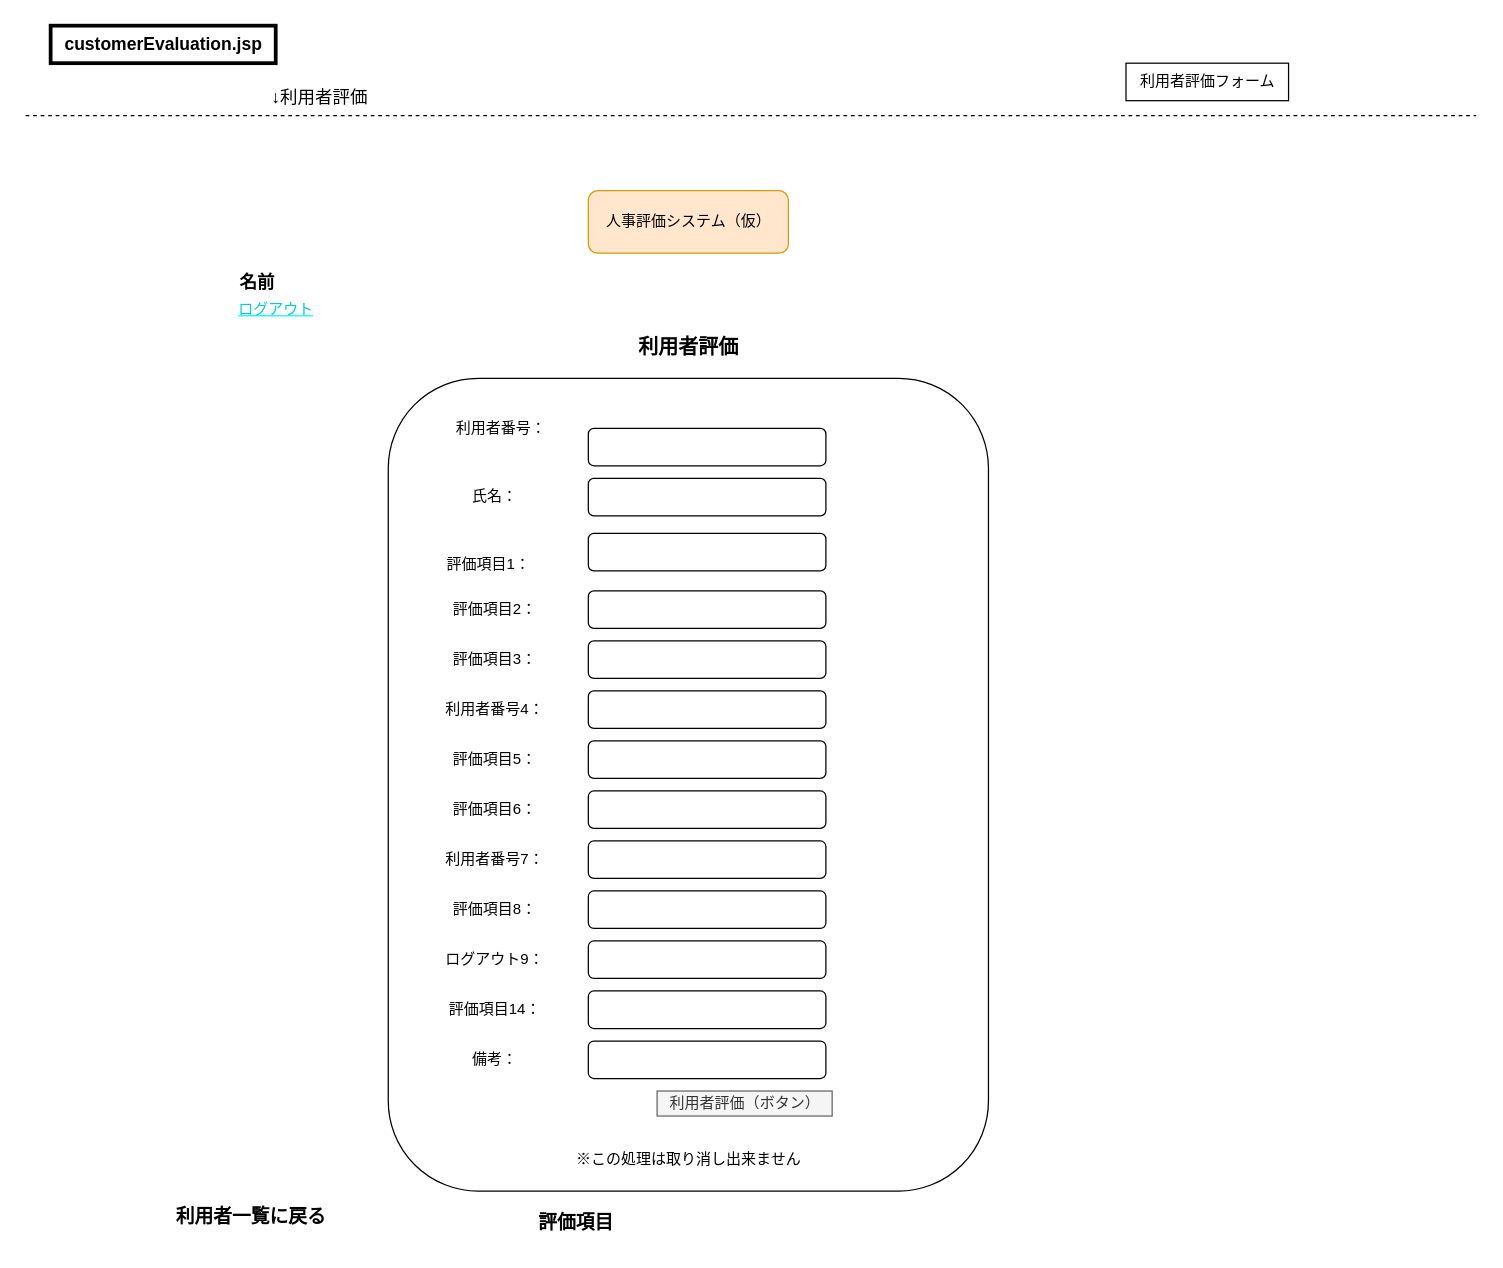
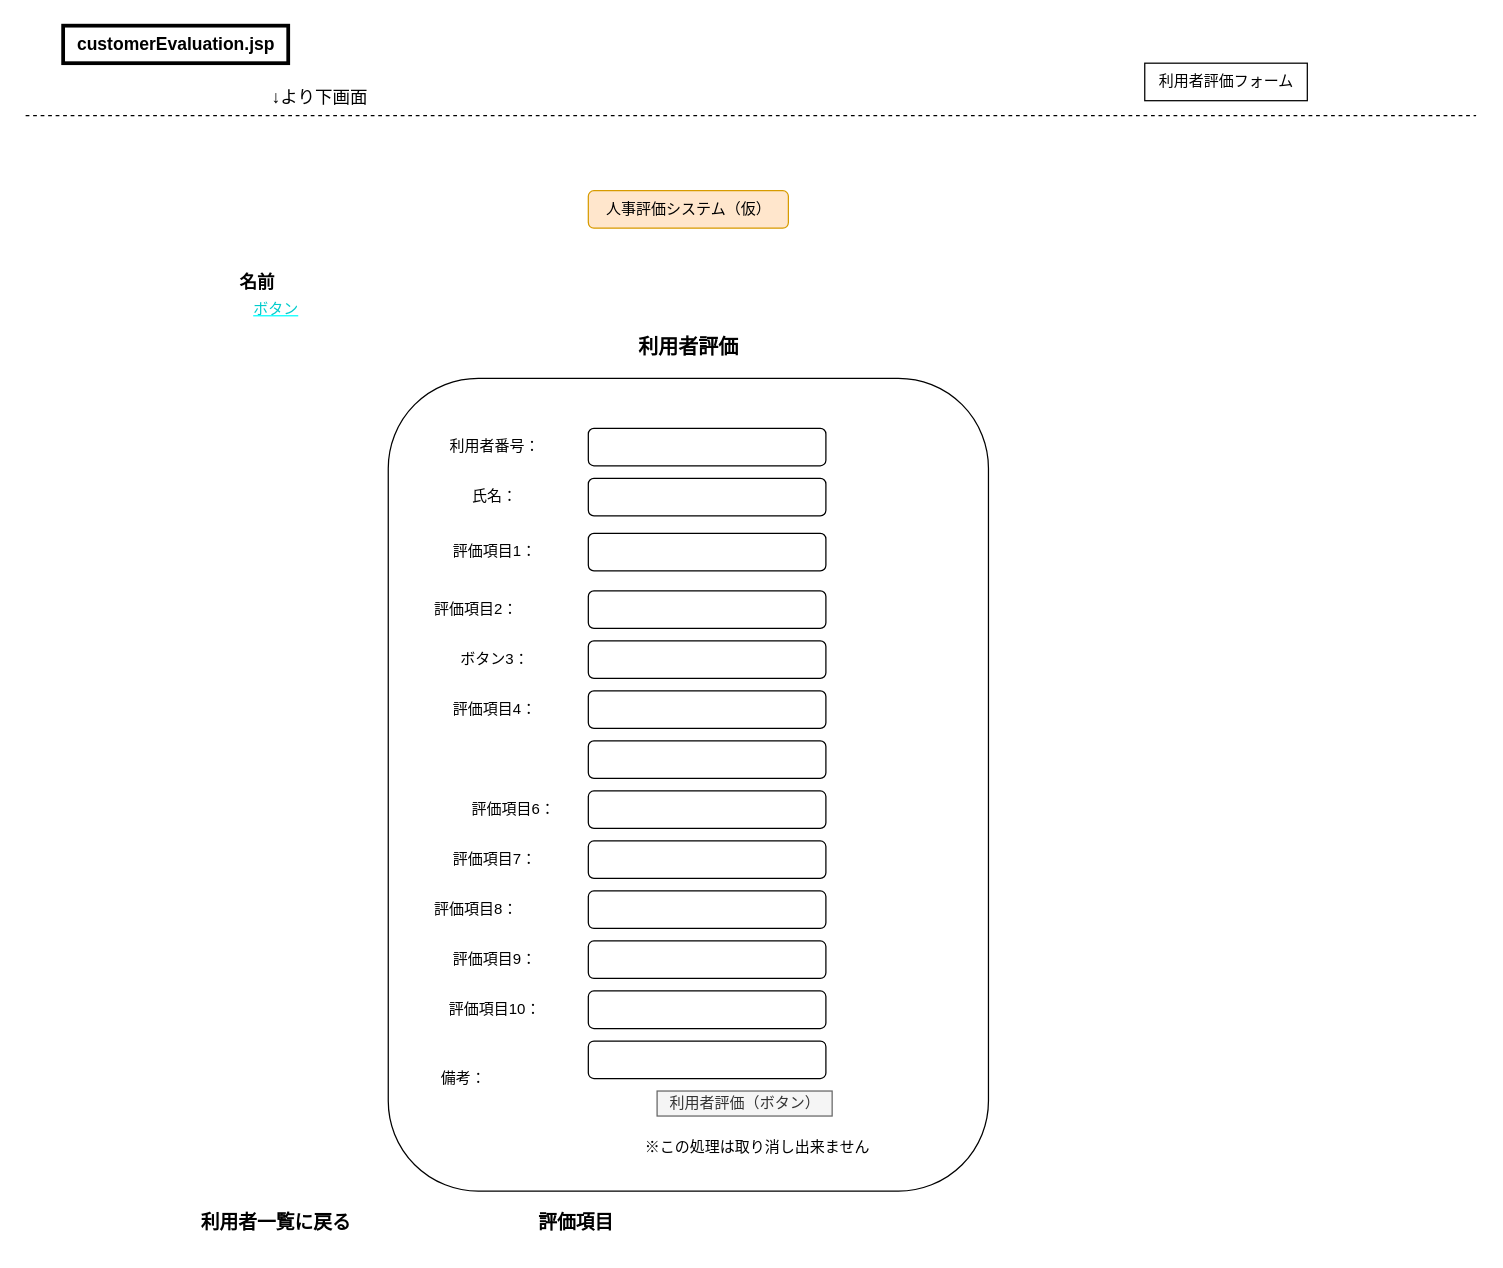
node "customerEvaluation.jsp": moved (163, 44) -> (176, 44)
node "利用者評価フォーム": moved (1207, 82) -> (1226, 82)
node "↓利用者評価": label "↓利用者評価" -> "↓より下画面"
node "人事評価システム（仮）": size 200x63 -> 200x38
node "ログアウト": label "ログアウト" -> "ボタン"
node "利用者番号：": moved (501, 428) -> (494, 447)
node "評価項目1：": moved (488, 564) -> (494, 552)
node "評価項目2：": moved (494, 609) -> (476, 609)
node "評価項目3：": label "評価項目3：" -> "ボタン3："
node "利用者番号4：": label "利用者番号4：" -> "評価項目4："
node "評価項目5：": removed
node "評価項目6：": moved (494, 809) -> (513, 809)
node "利用者番号7：": label "利用者番号7：" -> "評価項目7："
node "評価項目8：": moved (494, 909) -> (476, 909)
node "ログアウト9：": label "ログアウト9：" -> "評価項目9："
node "評価項目14：": label "評価項目14：" -> "評価項目10："
node "備考：": moved (494, 1059) -> (463, 1078)
node "※この処理は取り消し出来ません": moved (688, 1159) -> (757, 1147)
node "利用者一覧に戻る": moved (251, 1216) -> (276, 1222)
